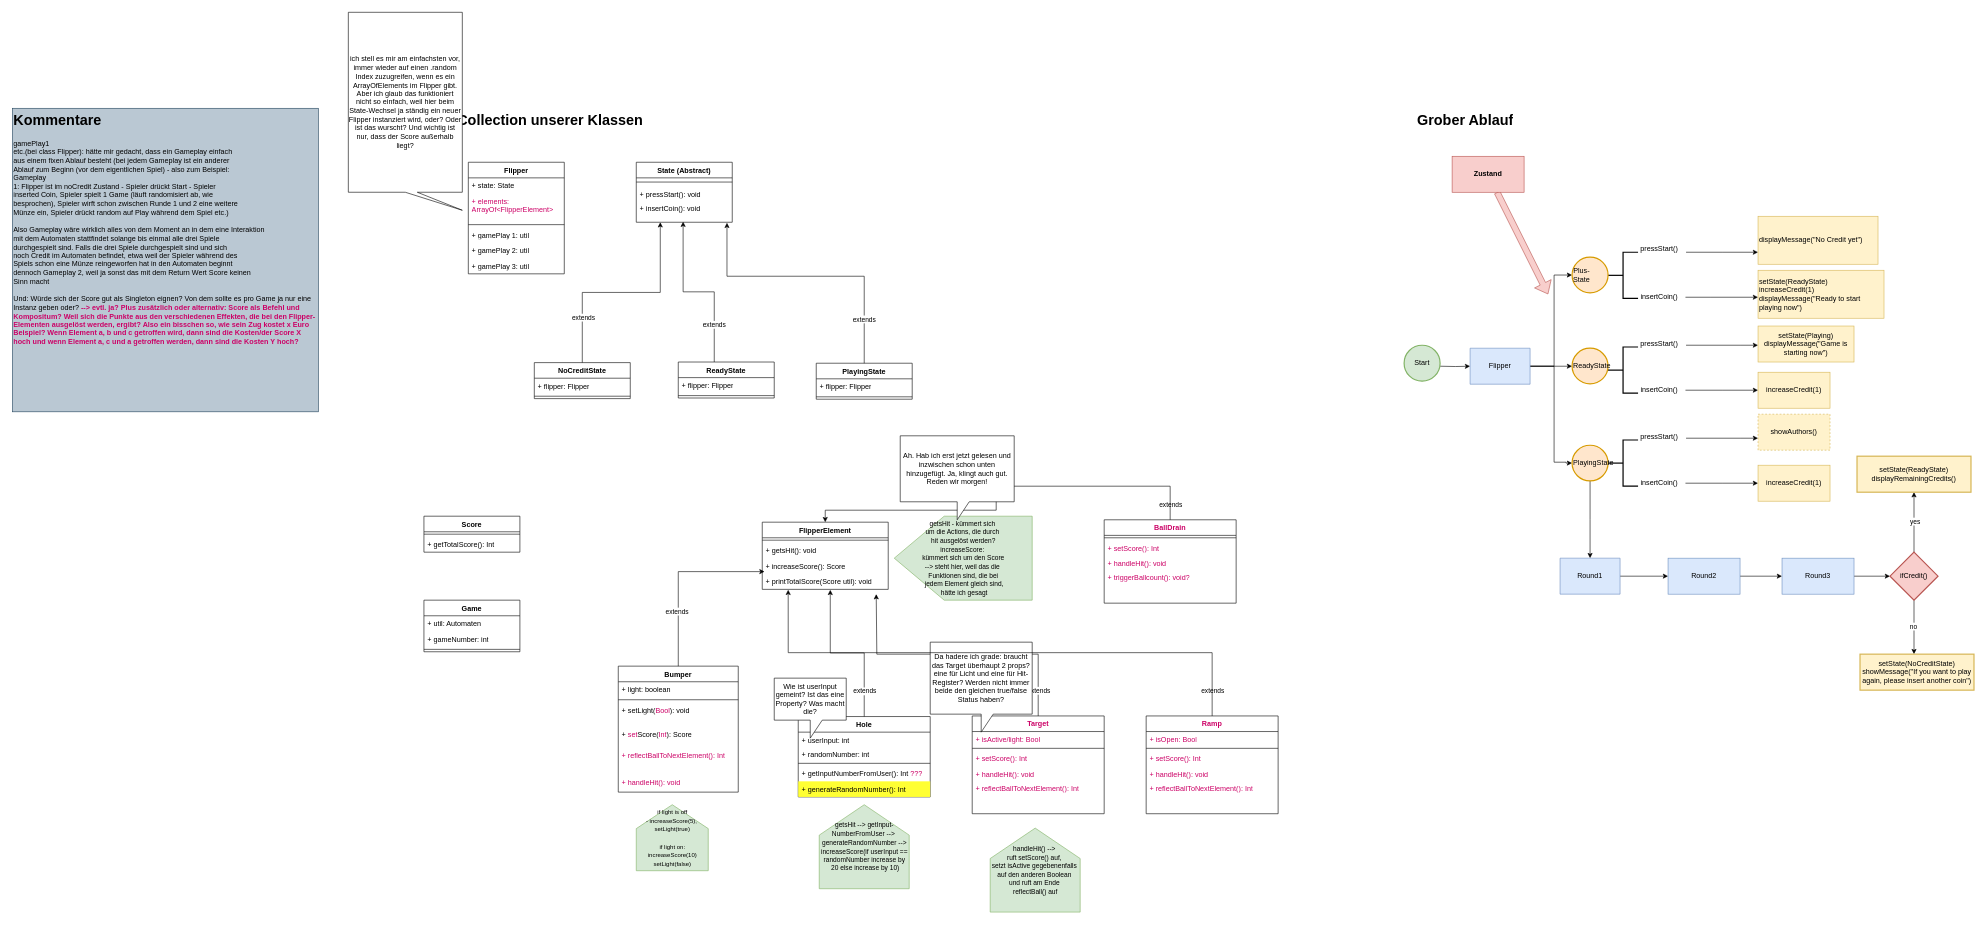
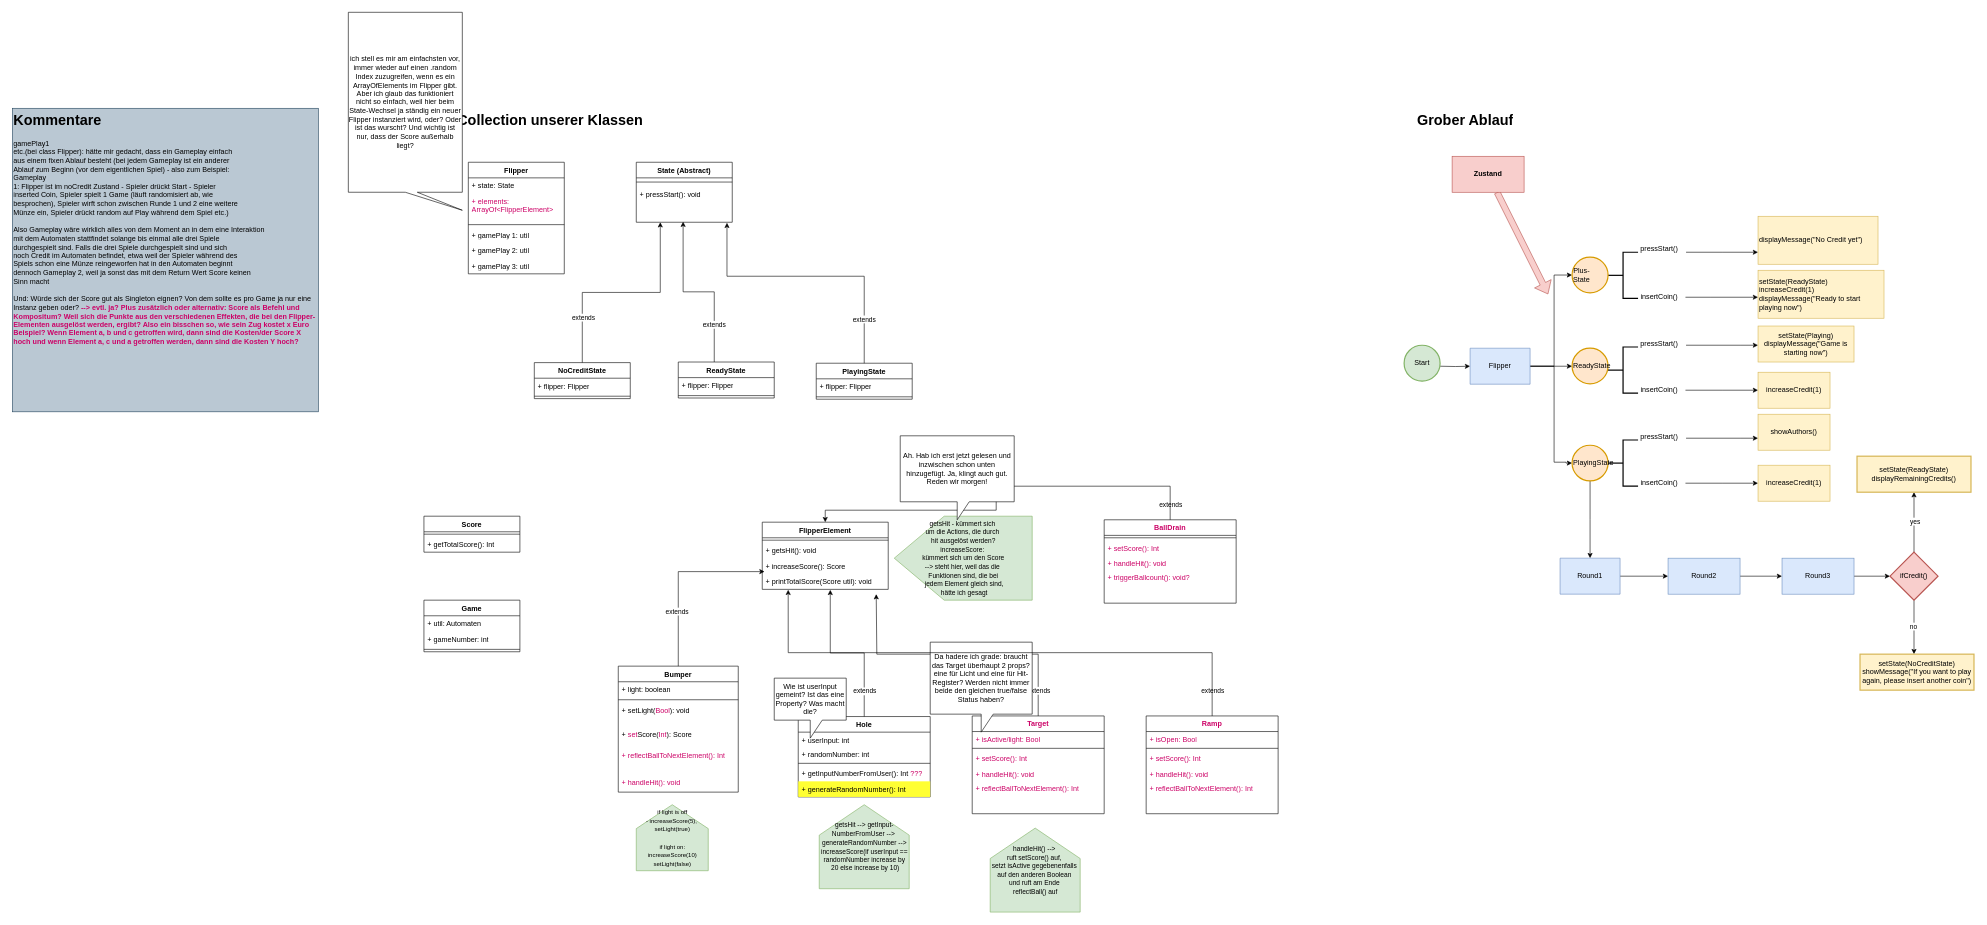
node "+ insertCoin(): void": removed
node "showAuthors()": style dashed -> solid
